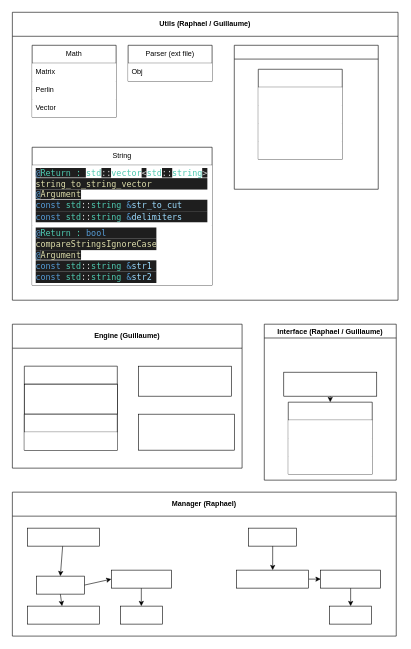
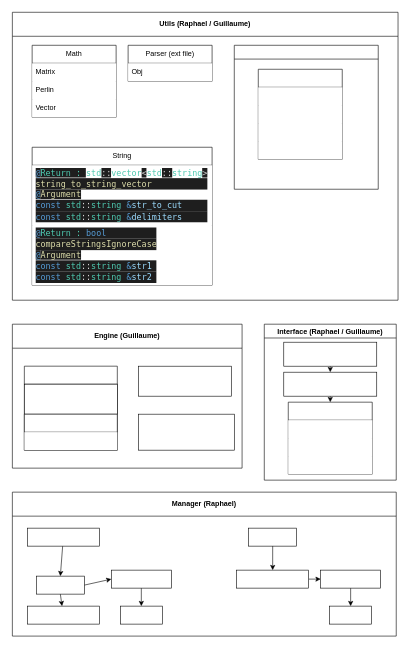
node "Scene": added
edge "Scene" -> "Panel / Pipeline 3D": added
